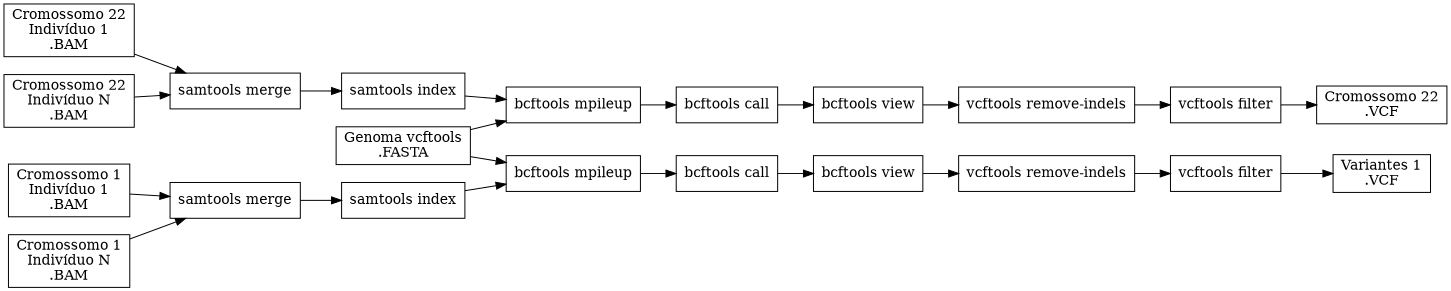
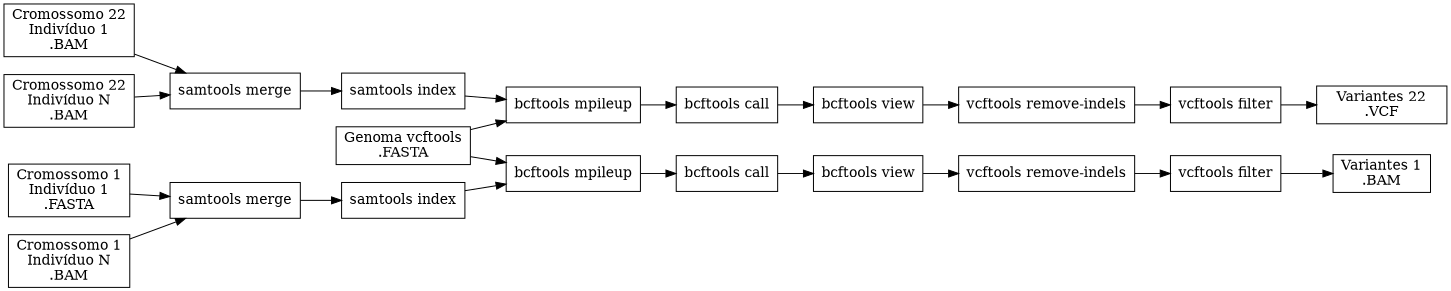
node "Cromossomo 22 .VCF": label "Cromossomo 22 .VCF" -> "Variantes 22 .VCF"
node "Variantes 1 .VCF": label "Variantes 1 .VCF" -> "Variantes 1 .BAM"
node "Cromossomo 1 Indivíduo 1 .BAM": label "Cromossomo 1 Indivíduo 1 .BAM" -> "Cromossomo 1 Indivíduo 1 .FASTA"
